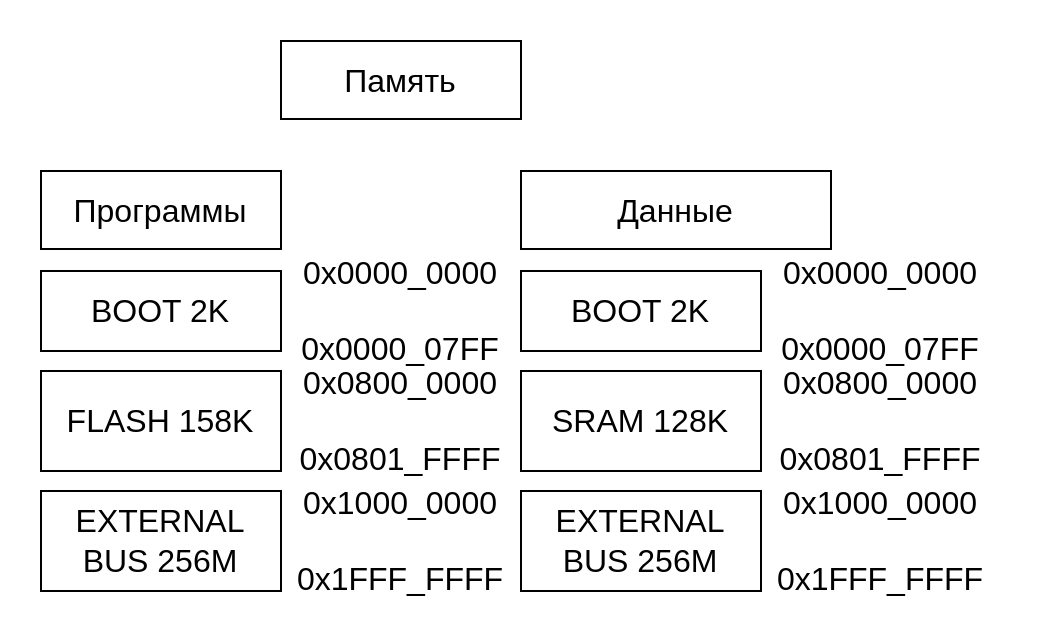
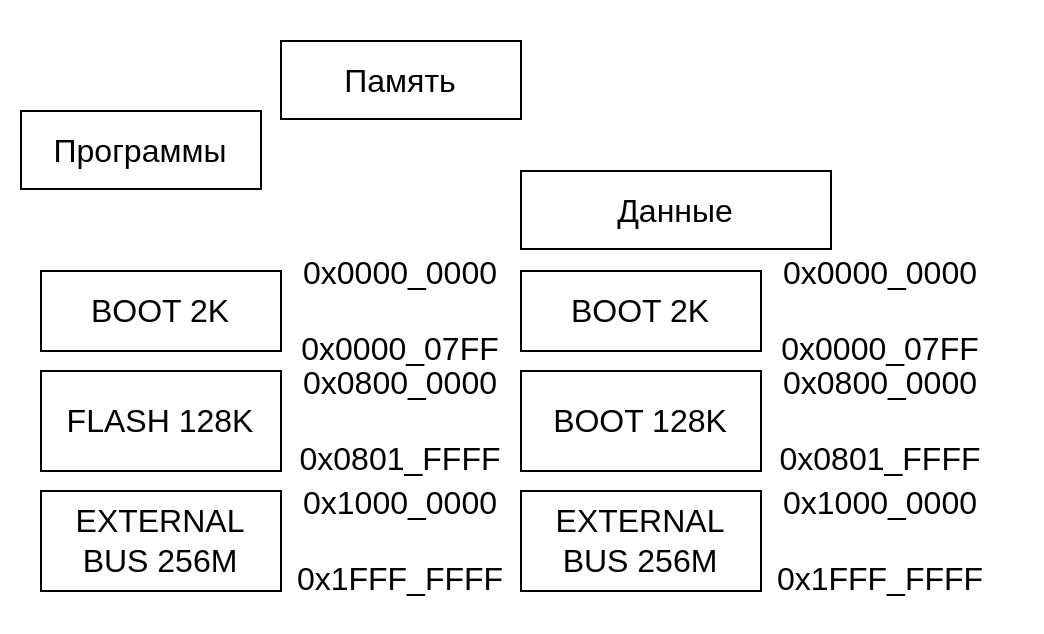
node "Программы": moved (161, 210) -> (141, 150)
node "FLASH 158K": label "FLASH 158K" -> "FLASH 128K"
node "SRAM 128K": label "SRAM 128K" -> "BOOT 128K"
